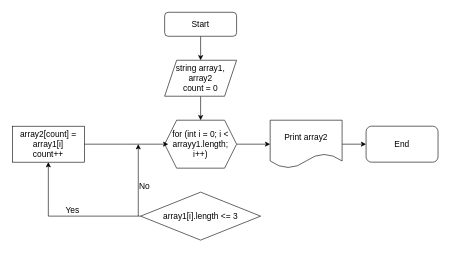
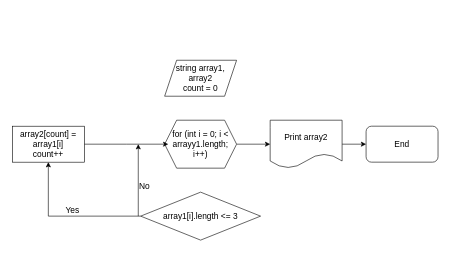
node "Start": removed
edge "Start" -> "string array1, array2 count = 0": removed
edge "string array1, array2 count = 0" -> "for (int i = 0; i < arrayy1.length; i++)": removed
